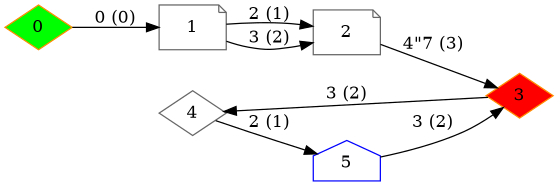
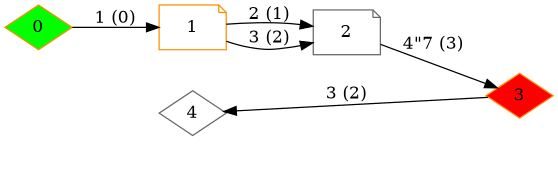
edge "0" -> "1": label "0 (0)" -> "1 (0)"
node "1": color gray40 -> darkorange
node "5": removed
